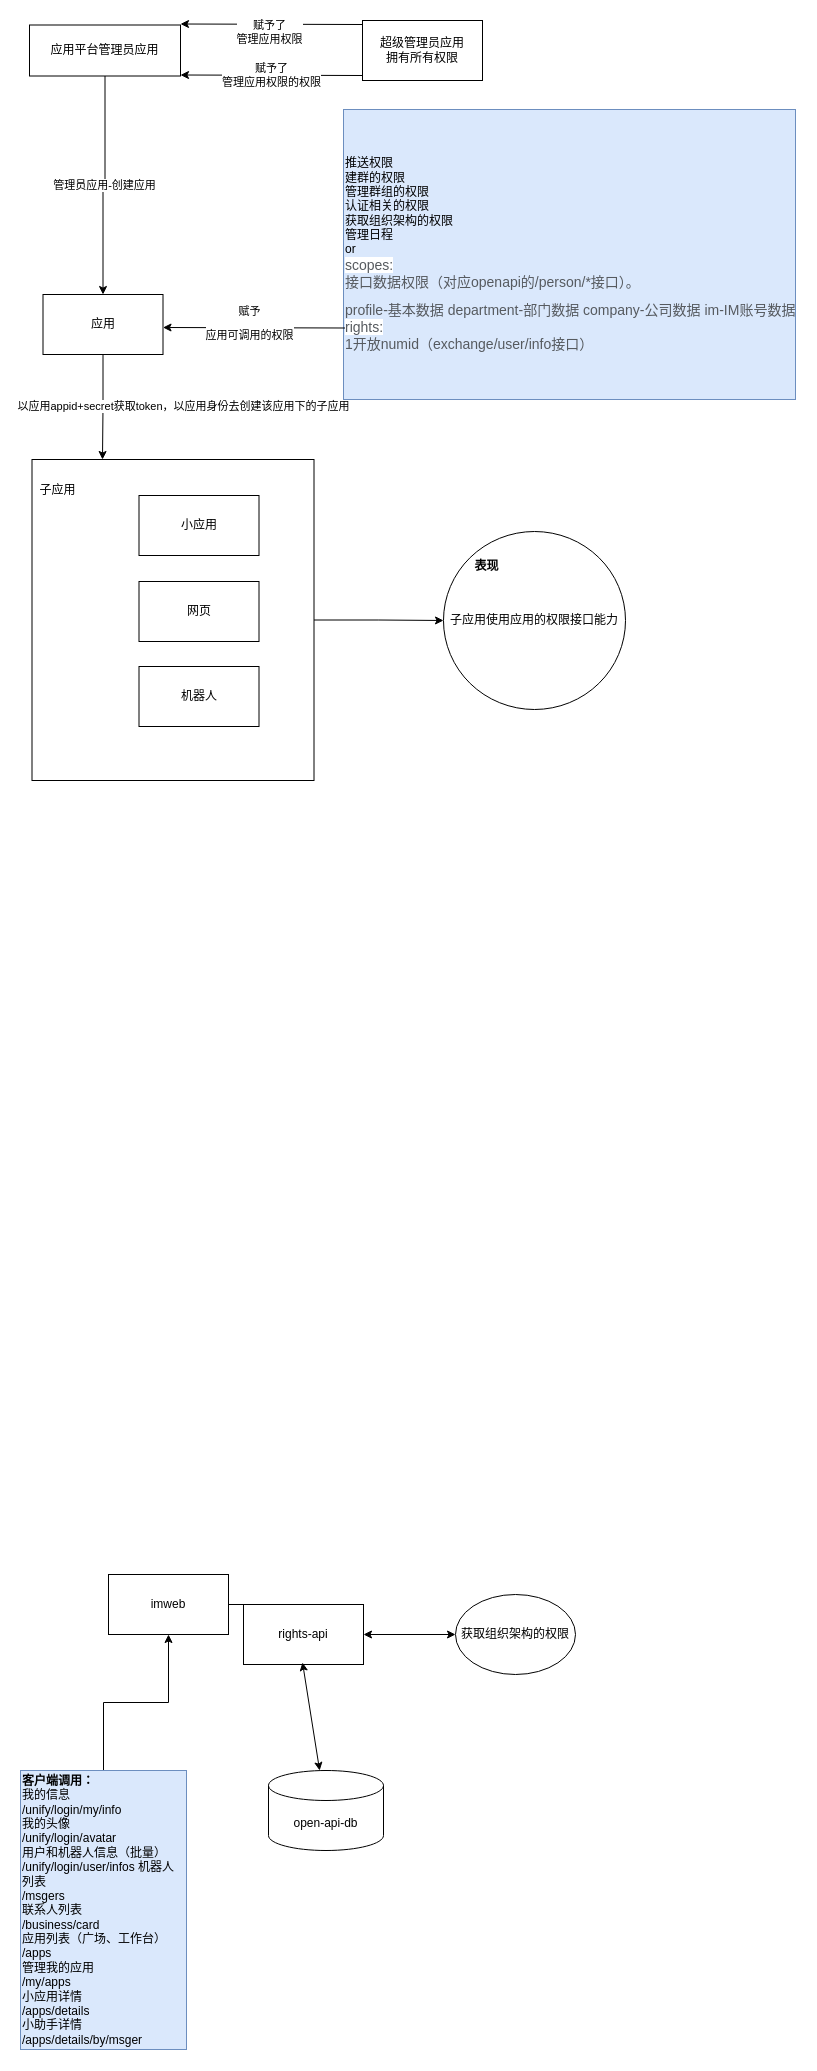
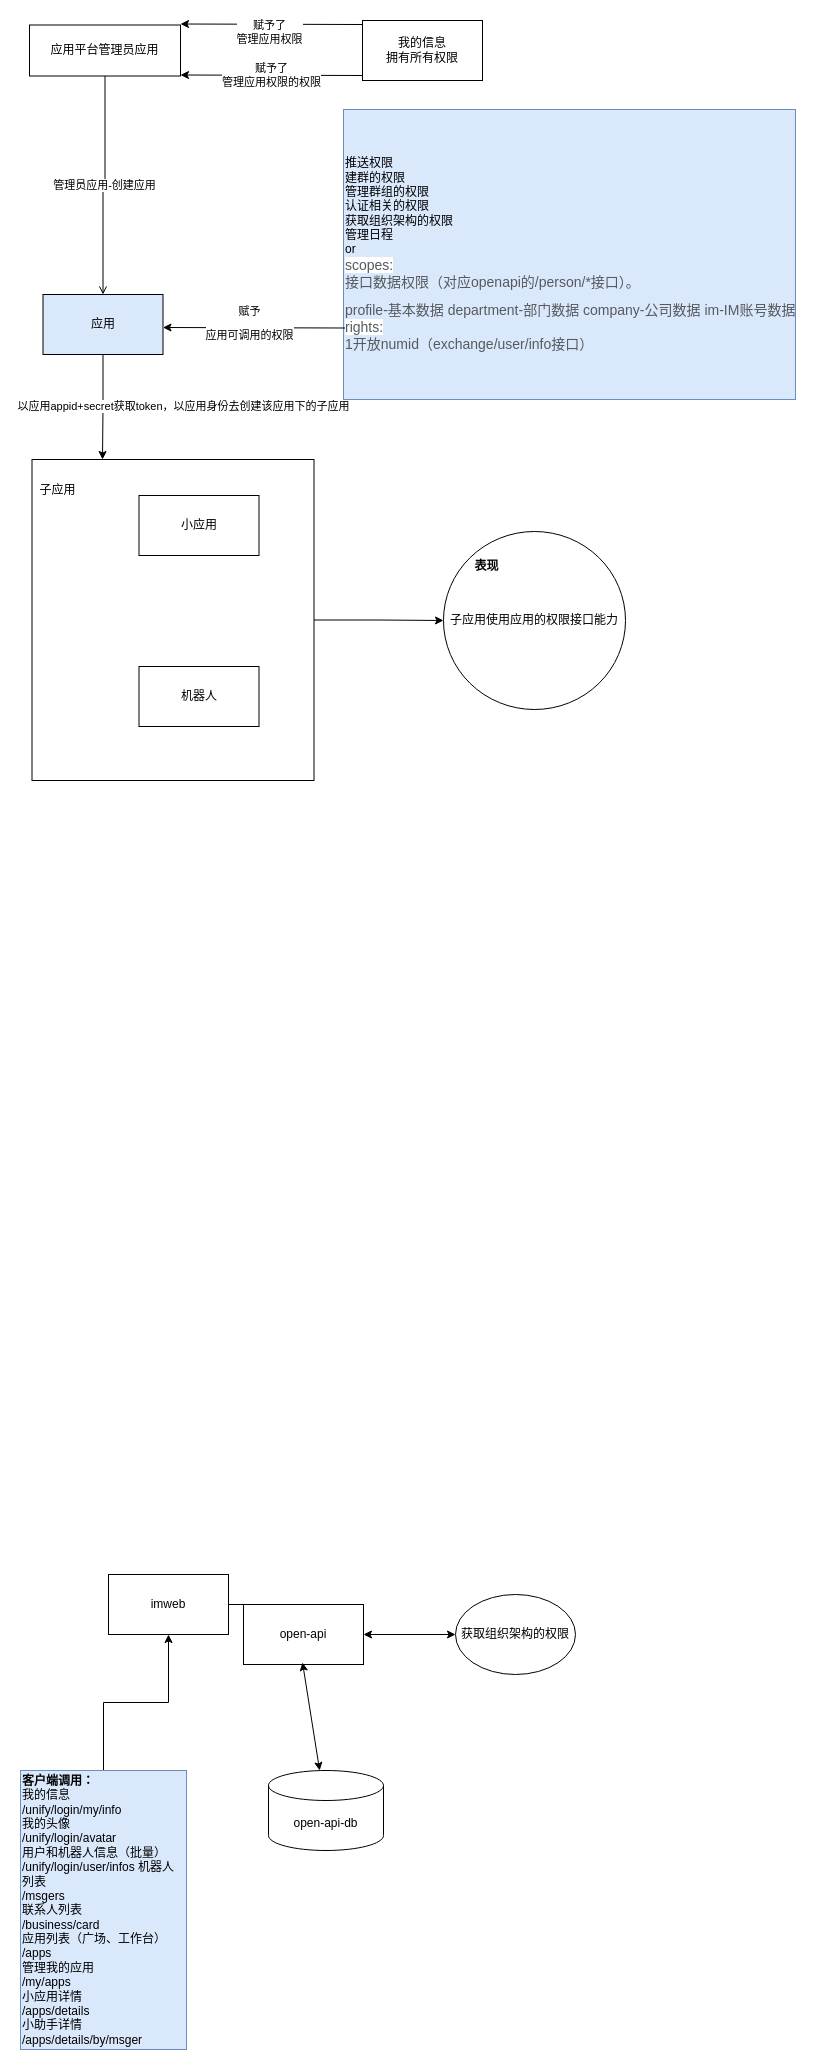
node "超级管理员应用 拥有所有权限": label "超级管理员应用 拥有所有权限" -> "我的信息 拥有所有权限"
edge "应用平台管理员应用" -> "应用": arrowhead classic -> open
node "应用": fillcolor #ffffff -> #dae8fc
node "网页": removed
node "rights-api": label "rights-api" -> "open-api"
